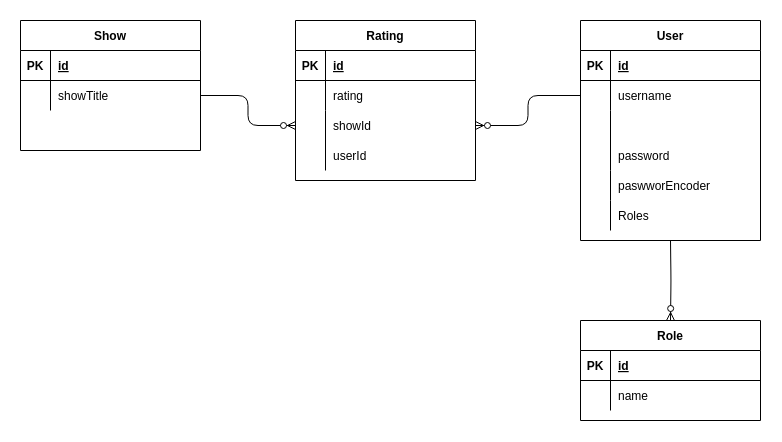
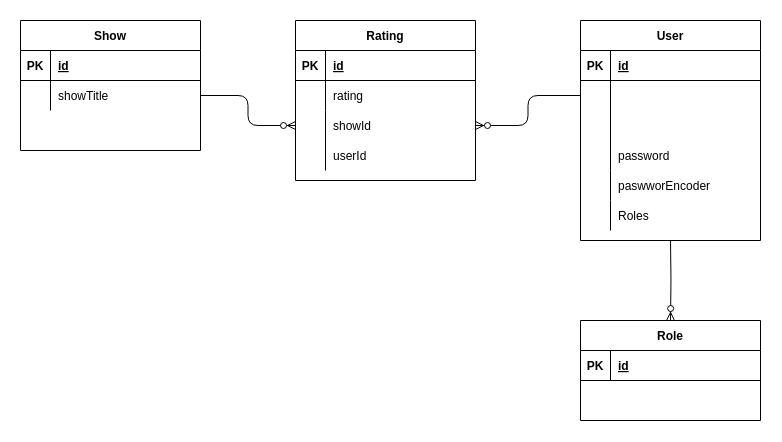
node "username": removed
node "name": removed
